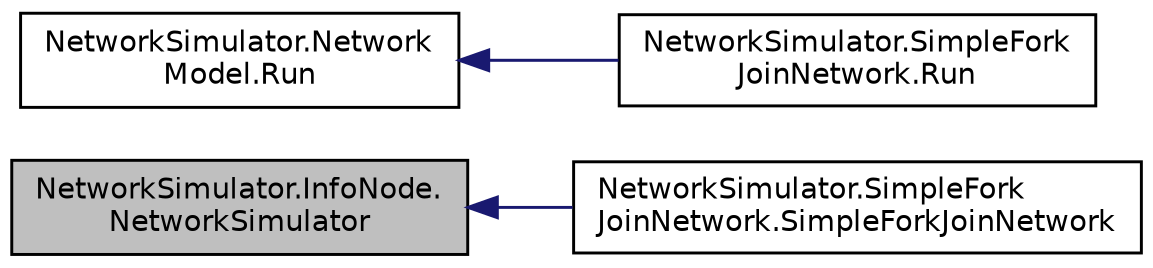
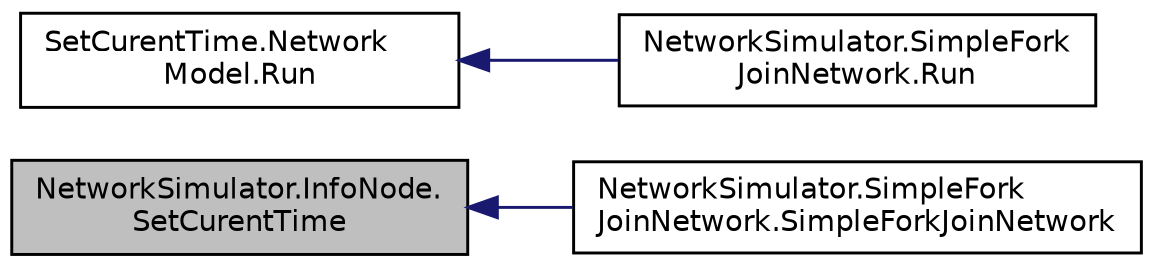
node "NetworkSimulator.Network Model.Run": label "NetworkSimulator.Network Model.Run" -> "SetCurentTime.Network Model.Run"
node "NetworkSimulator.InfoNode. NetworkSimulator": label "NetworkSimulator.InfoNode. NetworkSimulator" -> "NetworkSimulator.InfoNode. SetCurentTime"
